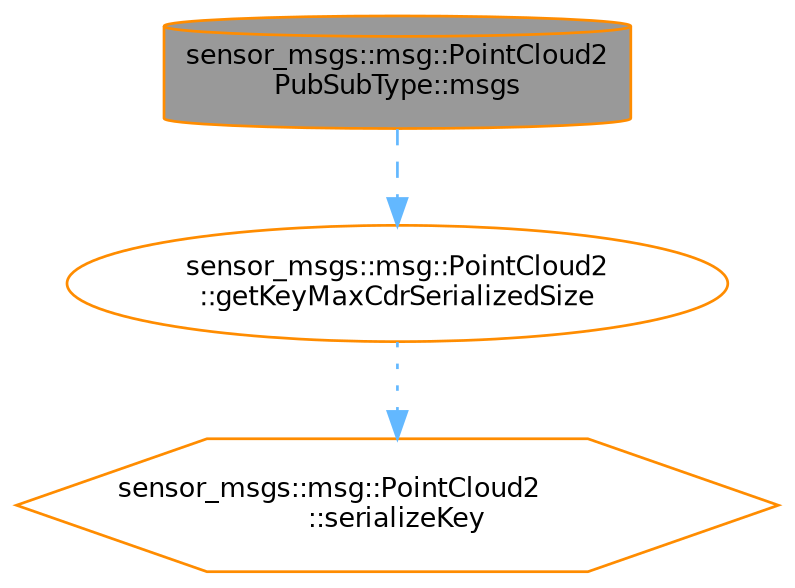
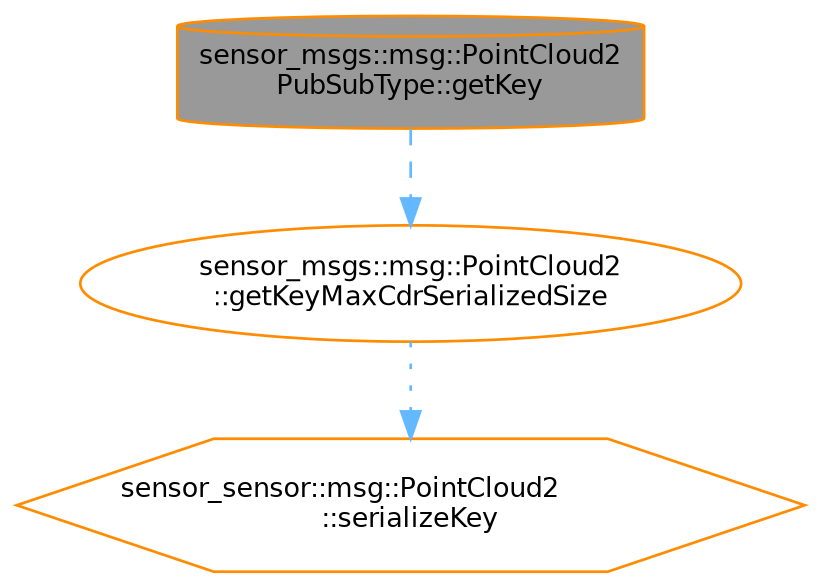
node "sensor_msgs::msg::PointCloud2 PubSubType::msgs": label "sensor_msgs::msg::PointCloud2 PubSubType::msgs" -> "sensor_msgs::msg::PointCloud2 PubSubType::getKey"
node "sensor_msgs::msg::PointCloud2 ::serializeKey": label "sensor_msgs::msg::PointCloud2 ::serializeKey" -> "sensor_sensor::msg::PointCloud2 ::serializeKey"
